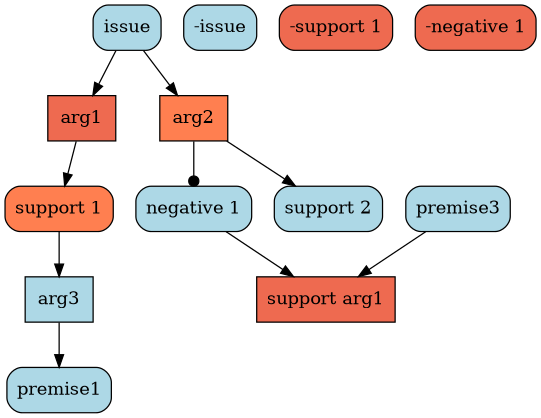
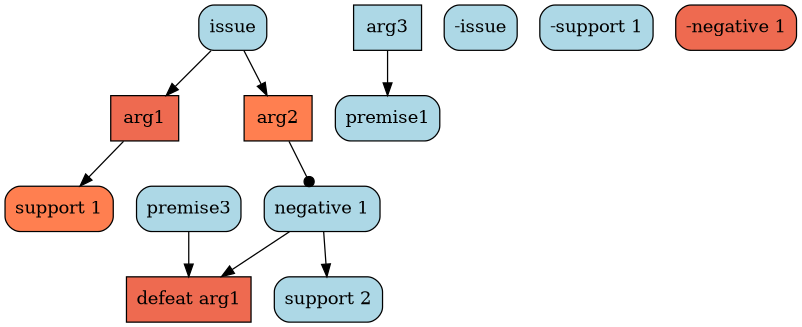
node "-support 1": fillcolor coral2 -> lightblue
edge "arg2" -> "support 2": now "negative 1" -> "support 2"
edge "support 1" -> "arg3": removed
node "support arg1": label "support arg1" -> "defeat arg1"
